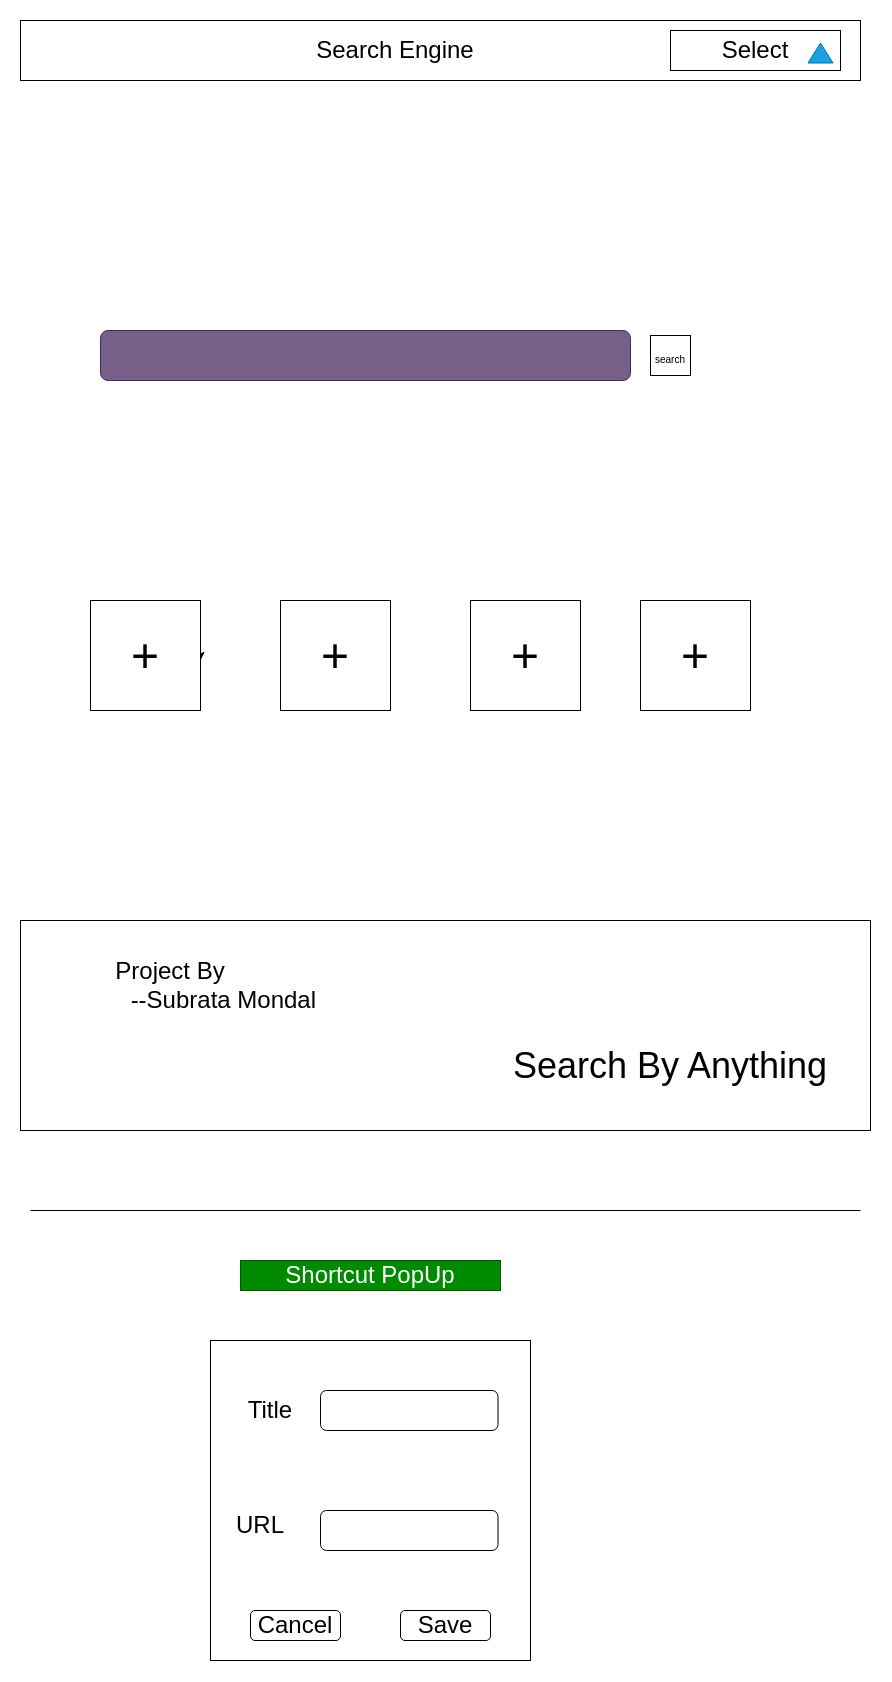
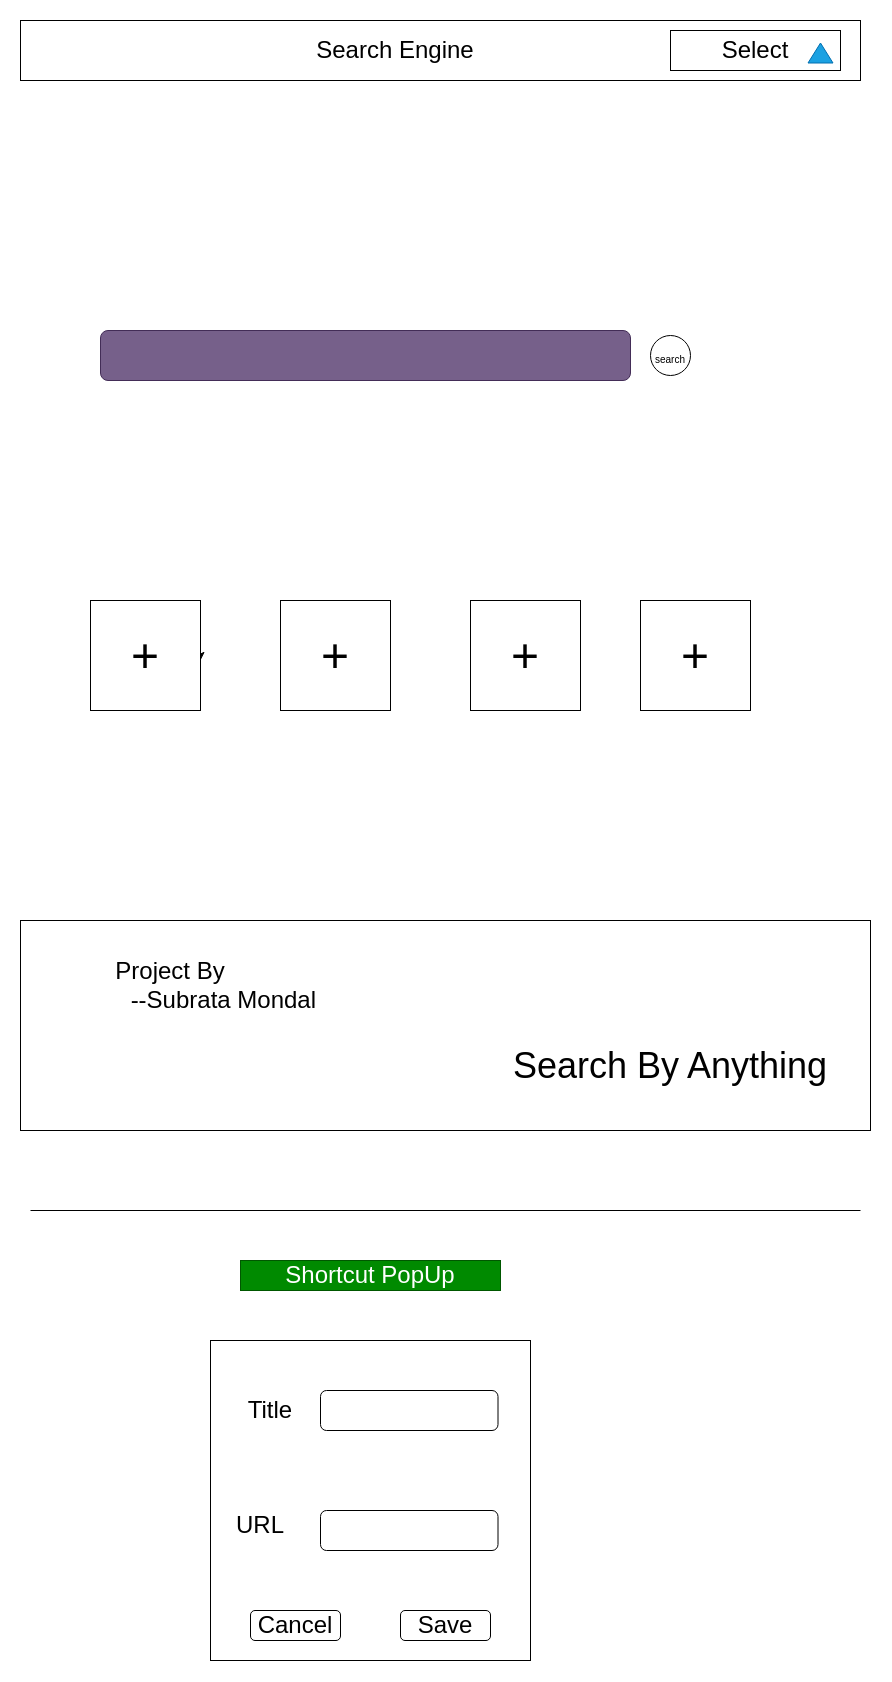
node "search": shape rectangle -> ellipse
